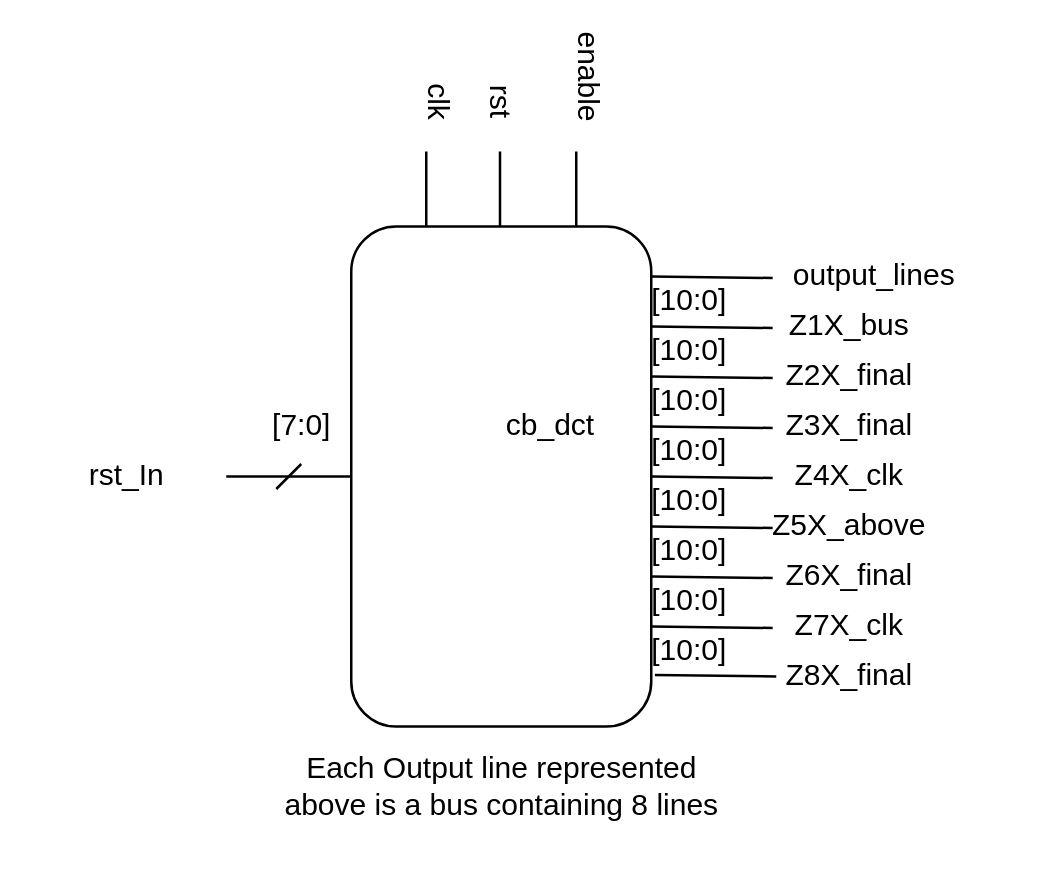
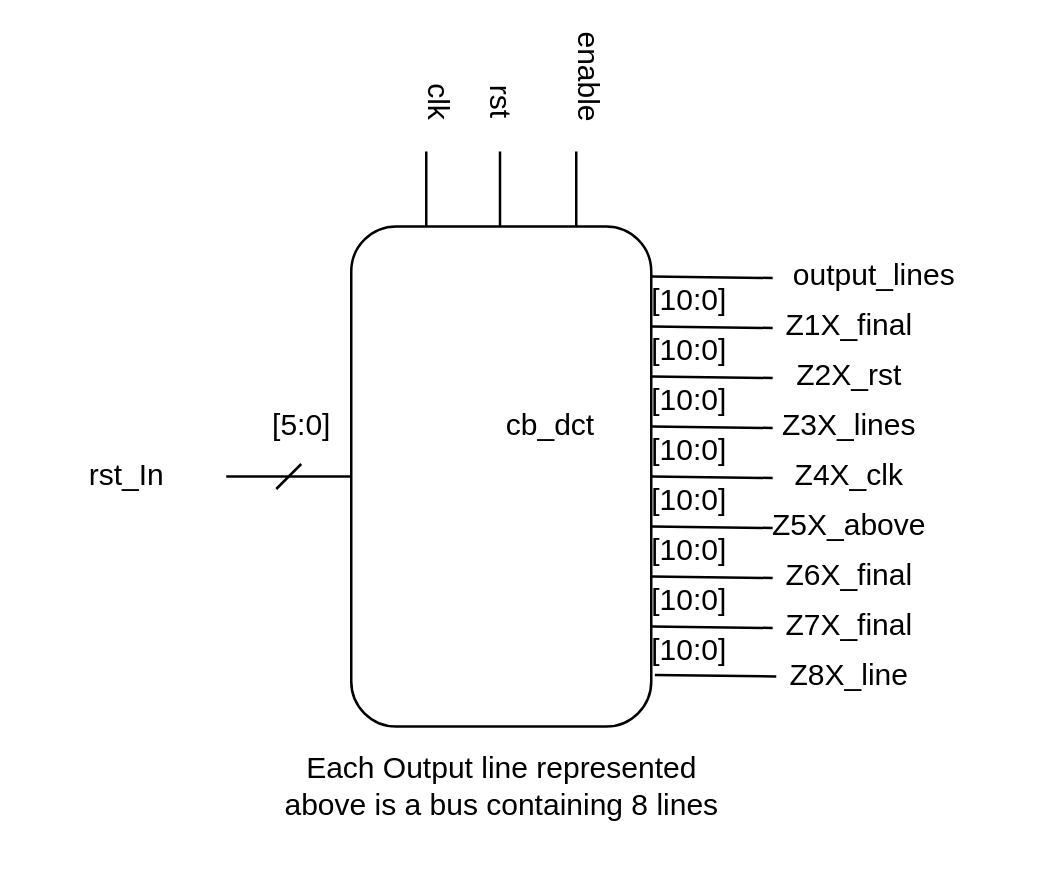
node "Z1X_bus": label "Z1X_bus" -> "Z1X_final"
node "Z2X_final": label "Z2X_final" -> "Z2X_rst"
node "[7:0]": label "[7:0]" -> "[5:0]"
node "Z3X_final": label "Z3X_final" -> "Z3X_lines"
node "Z7X_clk": label "Z7X_clk" -> "Z7X_final"
node "Z8X_final": label "Z8X_final" -> "Z8X_line"
